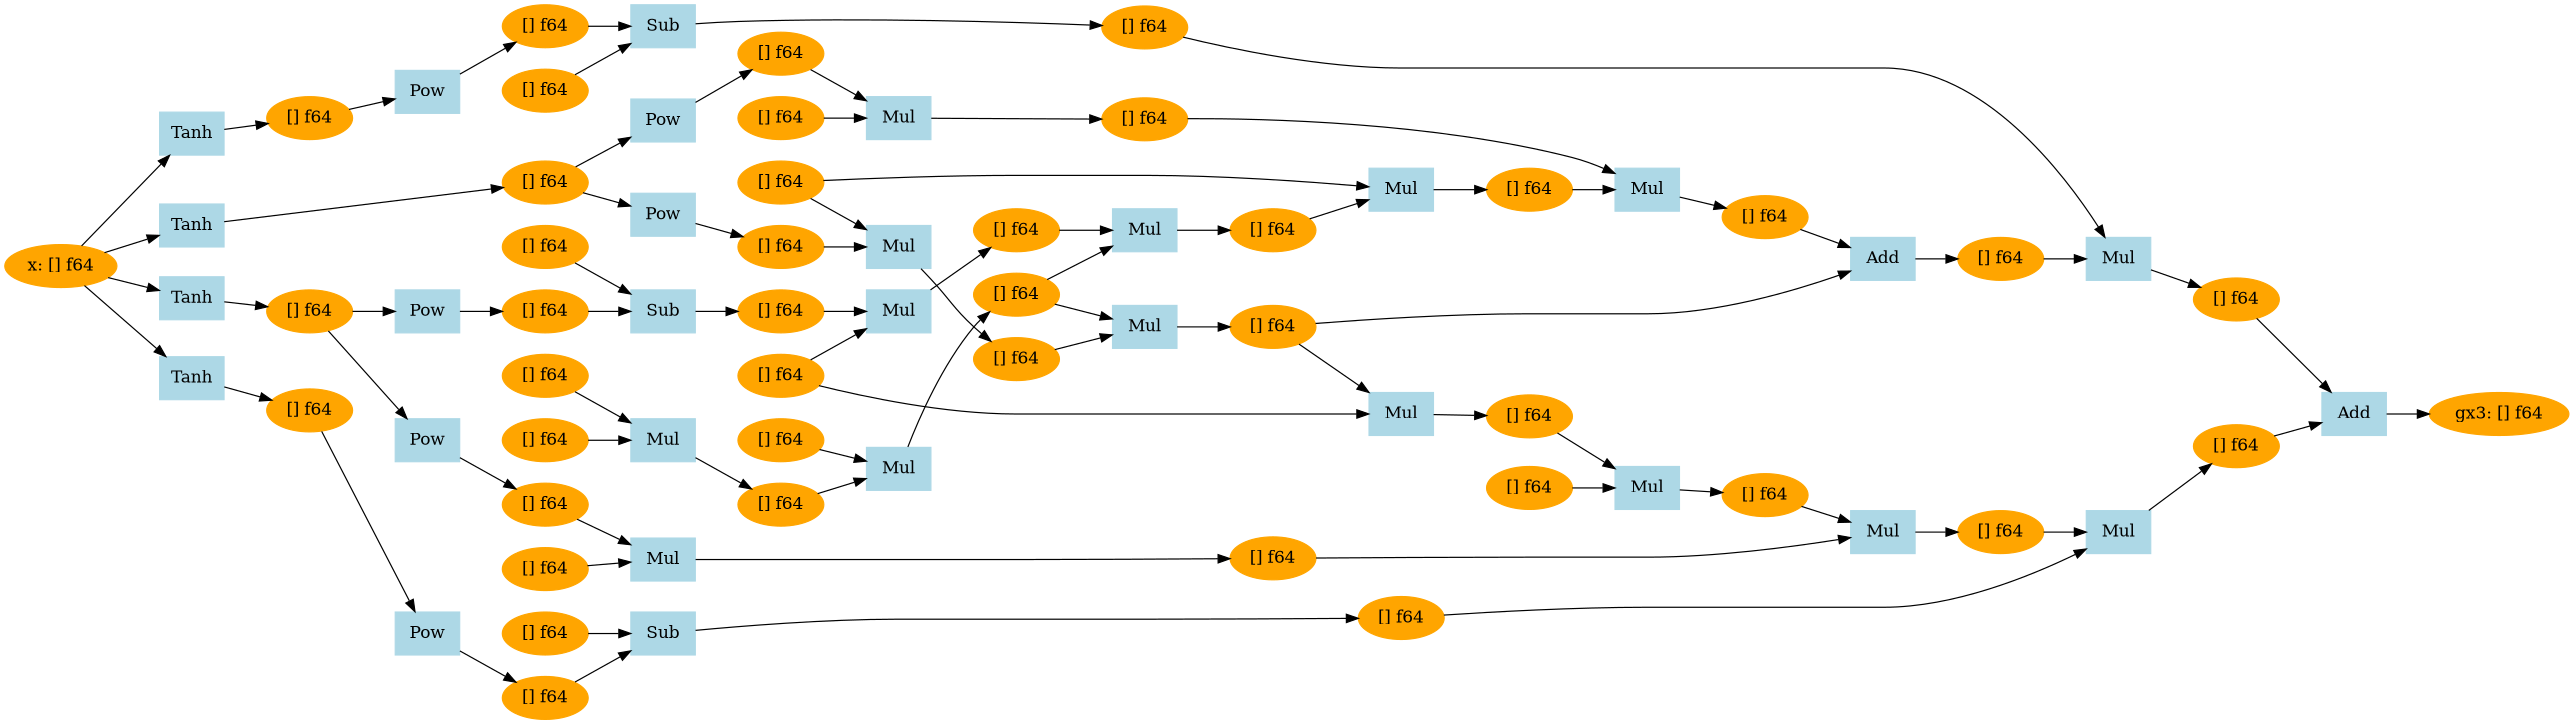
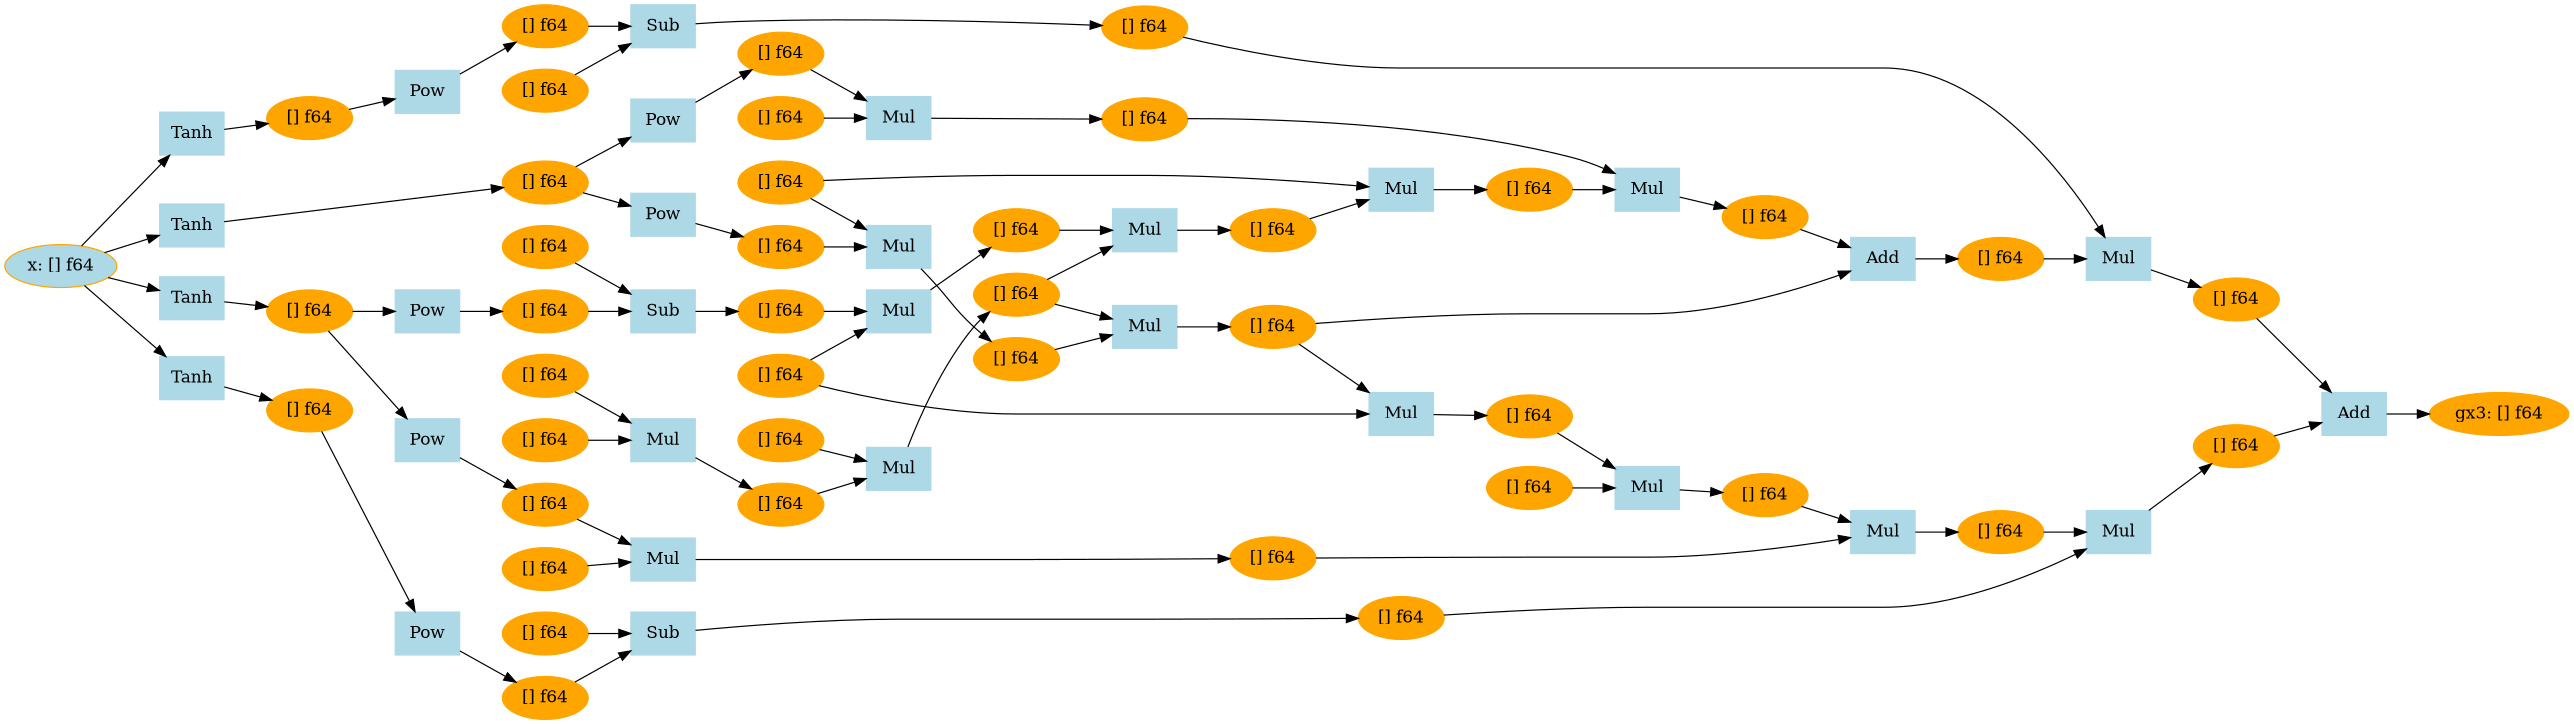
node "x: [] f64": fillcolor orange -> lightblue
